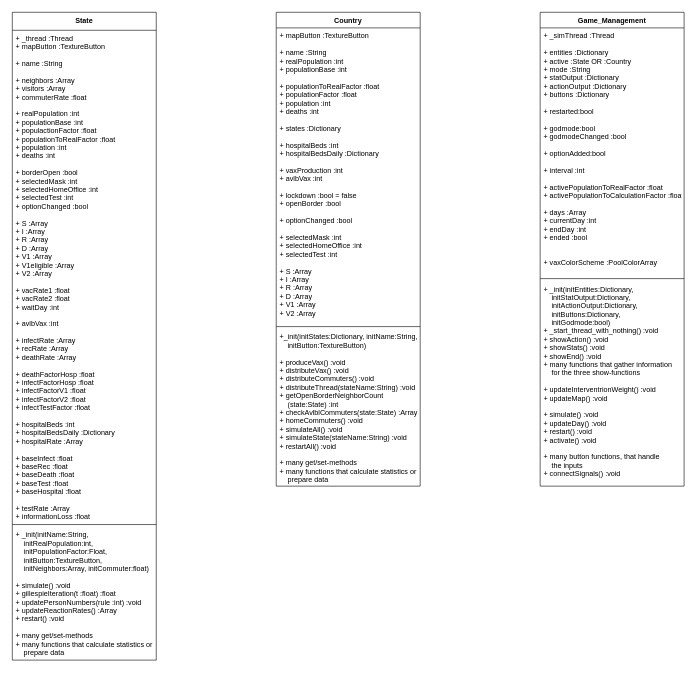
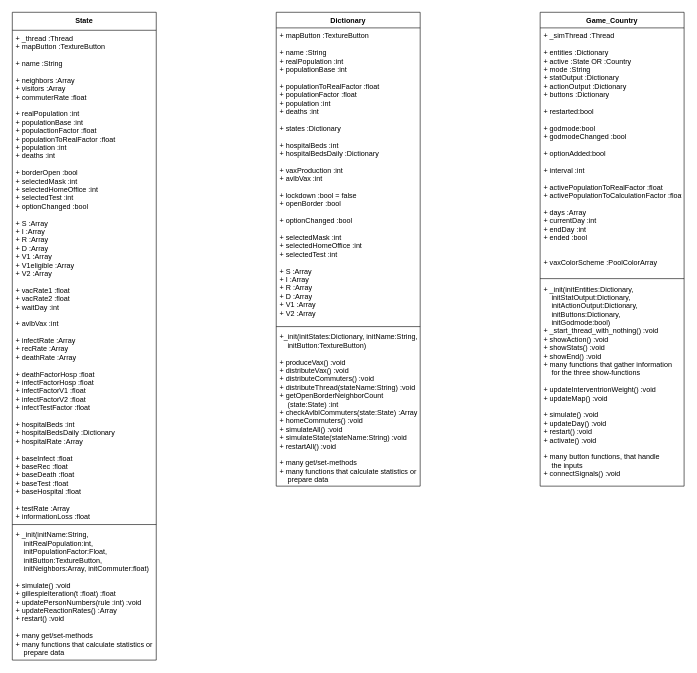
node "Country": label "Country" -> "Dictionary"
node "Game_Management": label "Game_Management" -> "Game_Country"
